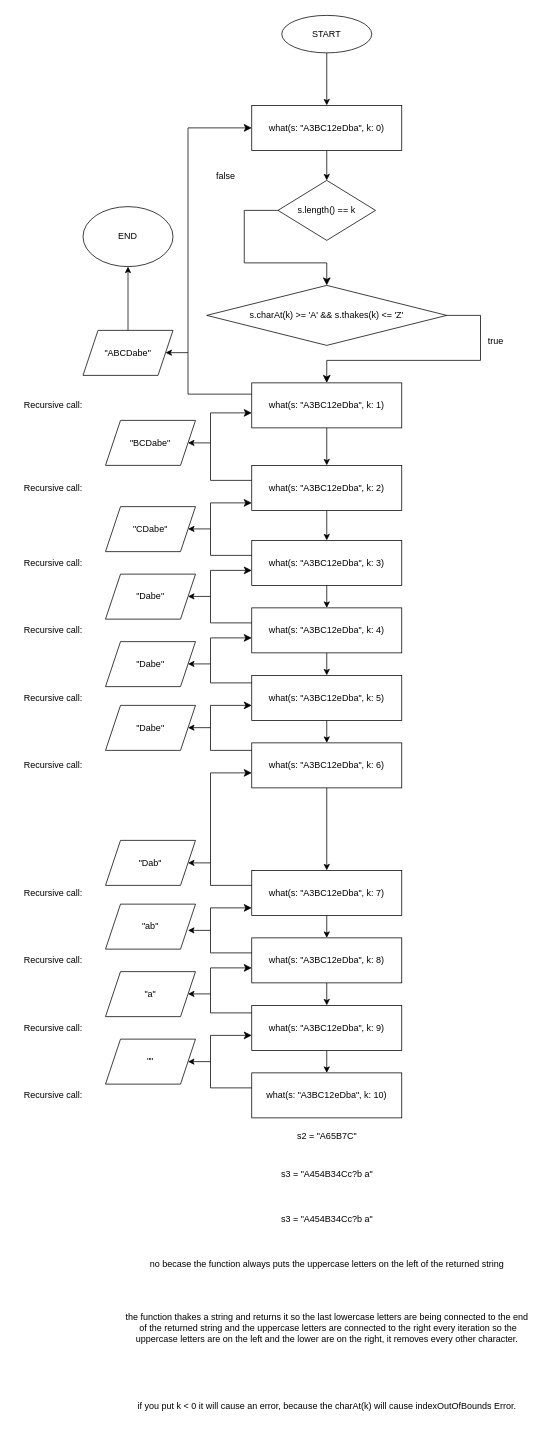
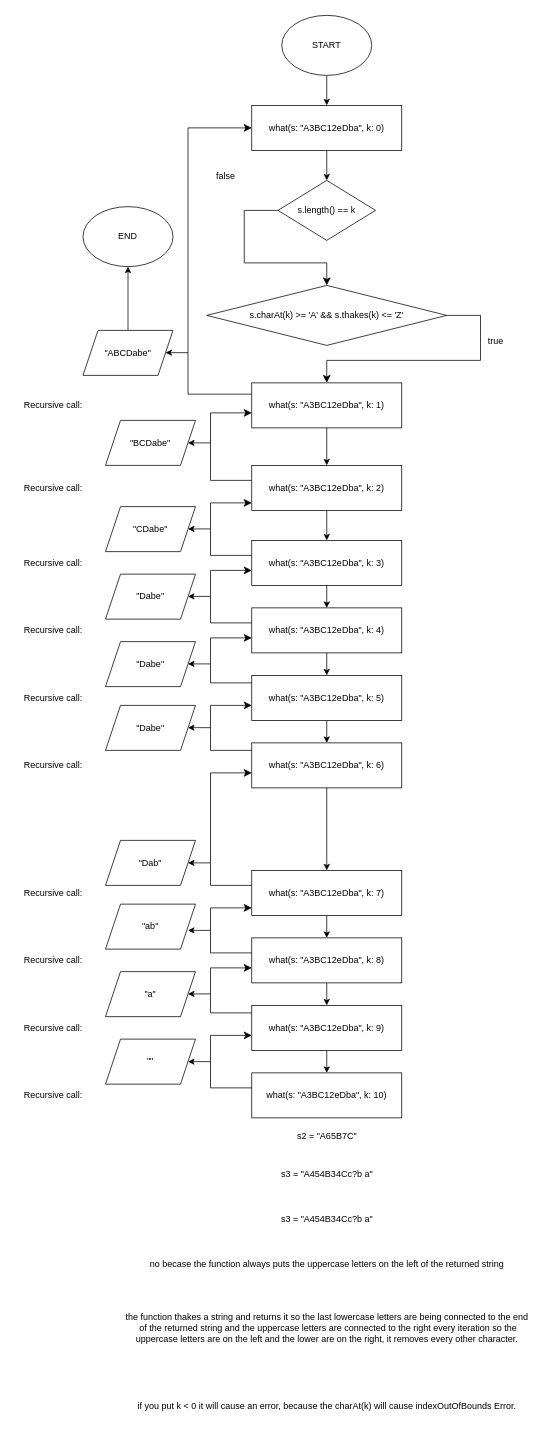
node "START": size 90x38 -> 90x60
